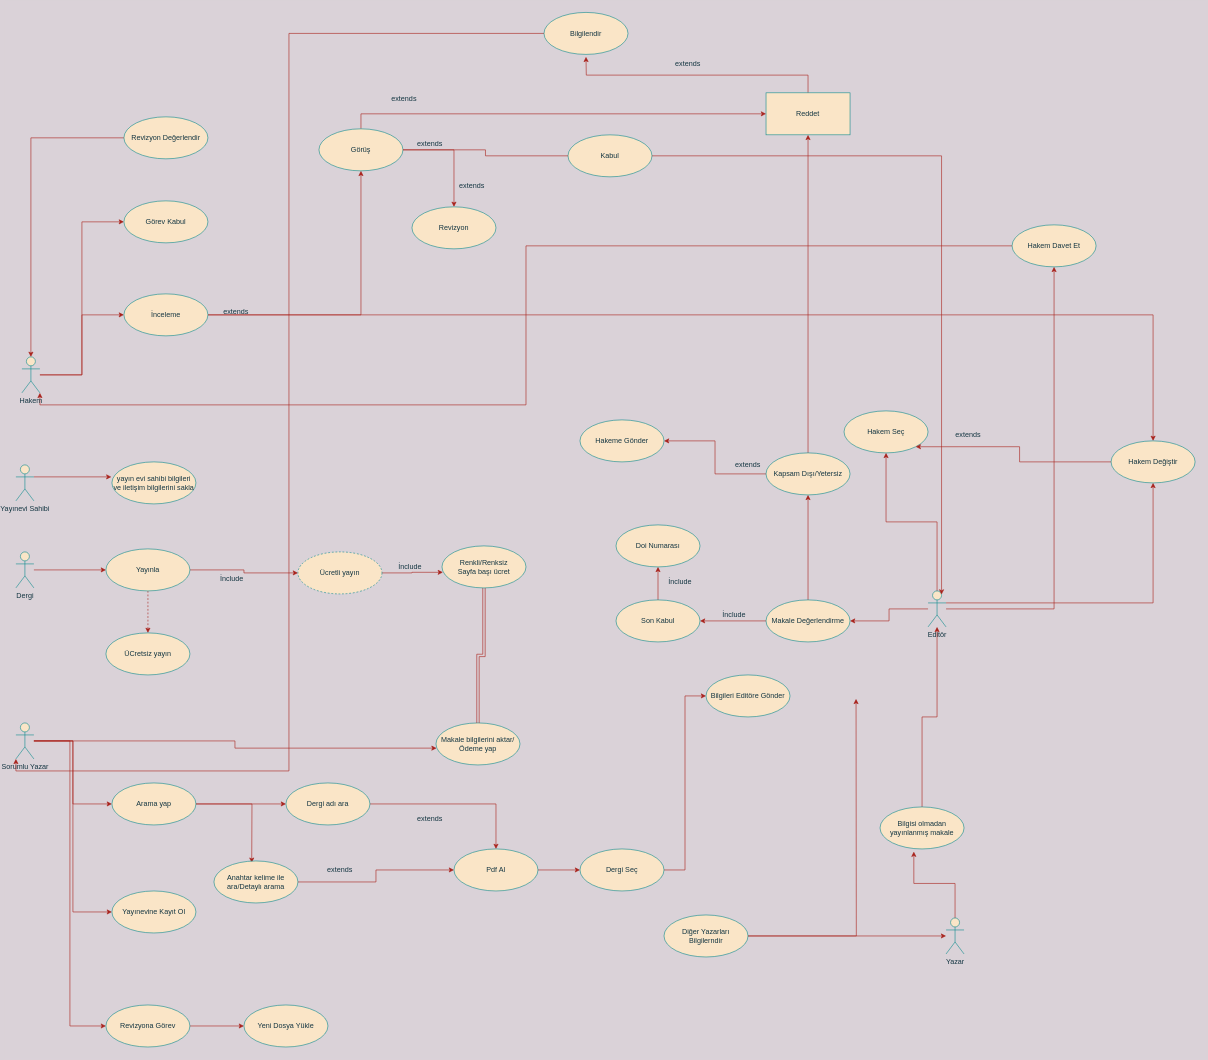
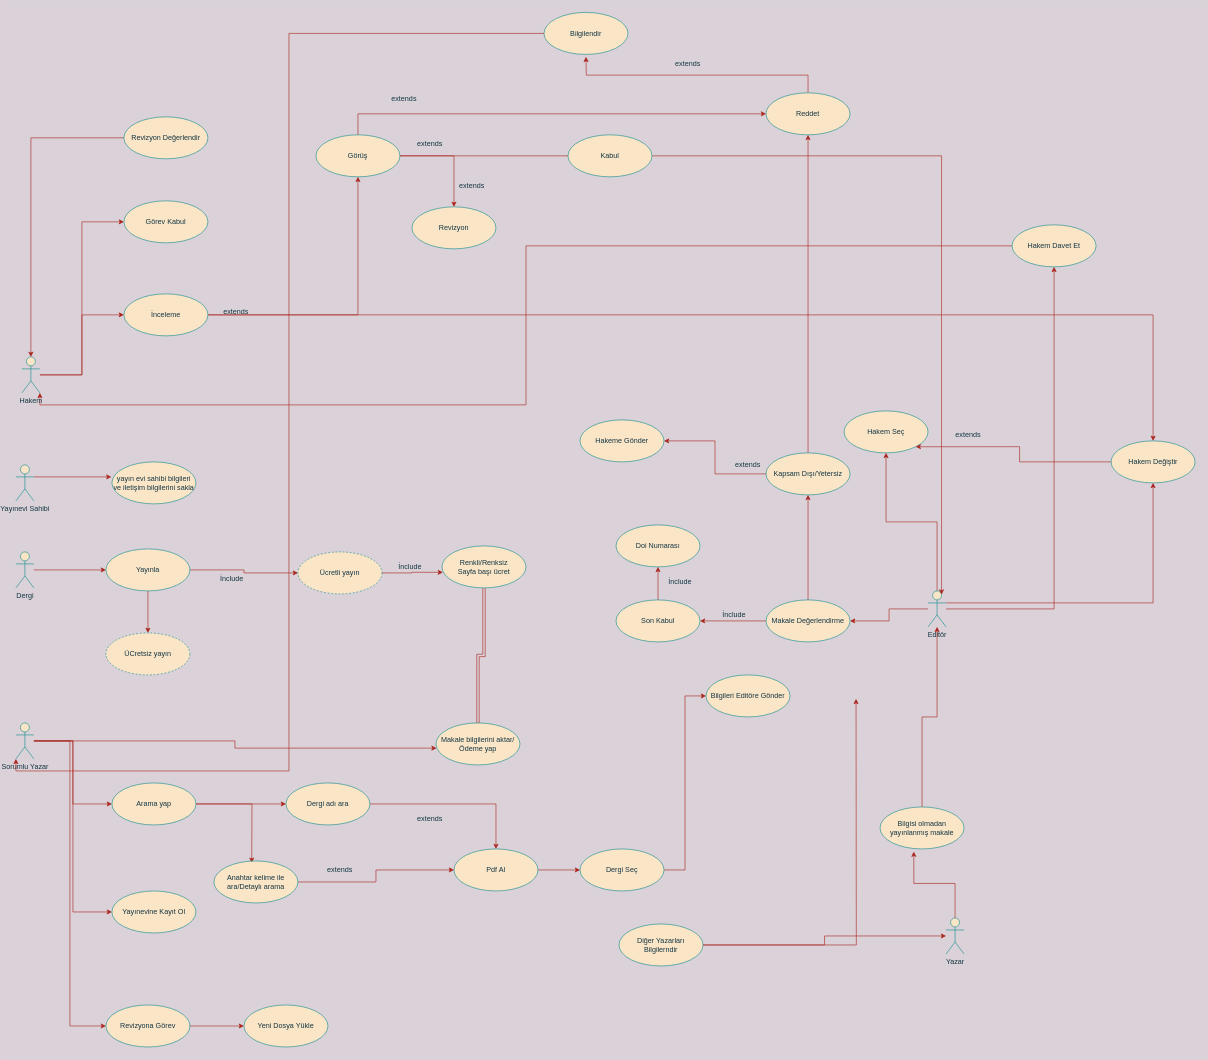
node "Reddet": shape rectangle -> ellipse
node "Görüş": moved (361, 150) -> (358, 156)
edge "Yayınla" -> "ÜCretsiz yayın": style dashed -> solid
node "ÜCretsiz yayın": style solid -> dashed
node "Diğer Yazarları Bilgilerndir": moved (706, 936) -> (661, 945)
